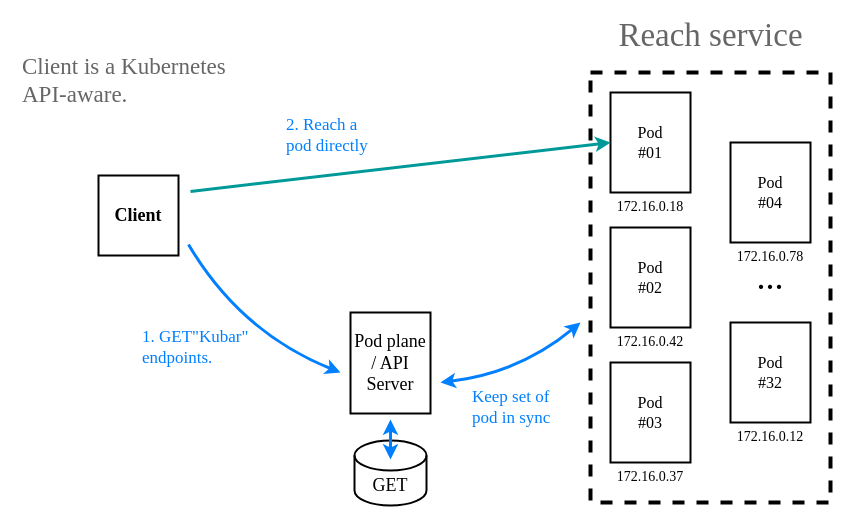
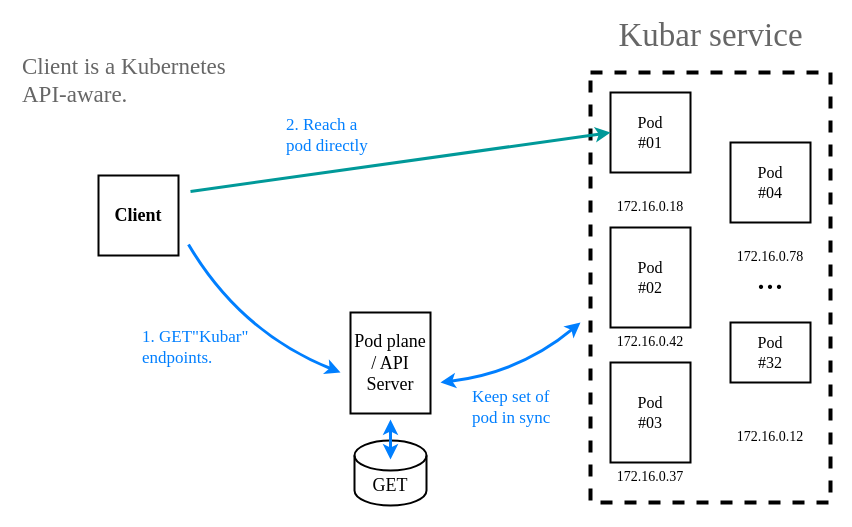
node "Reach service": label "Reach service" -> "Kubar service"
node "Pod#01": size 80x100 -> 80x80
node "Pod#04": size 80x100 -> 80x80
node "Pod#32": size 80x100 -> 80x60
